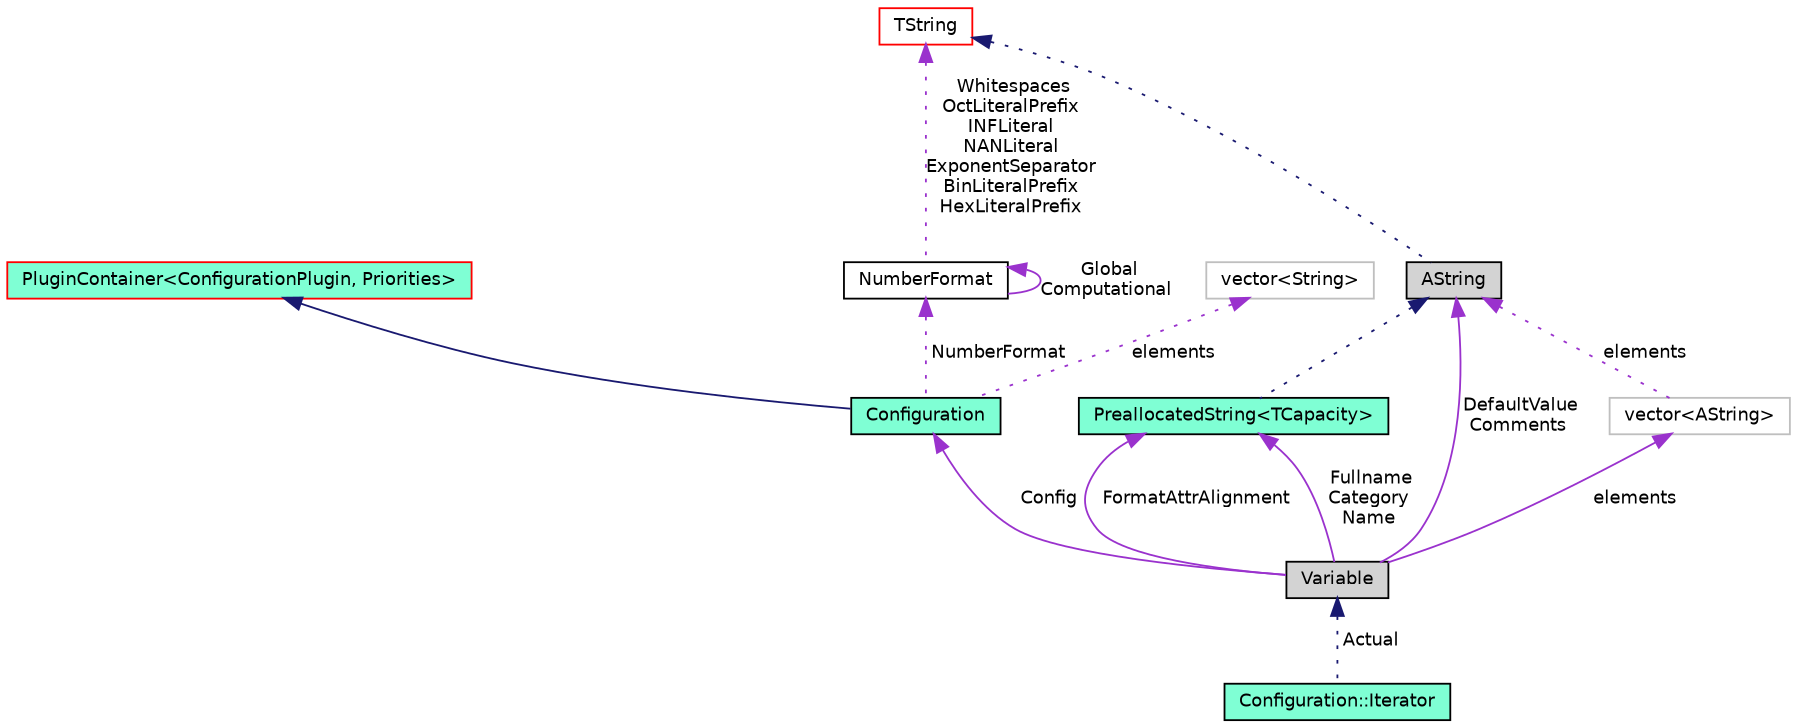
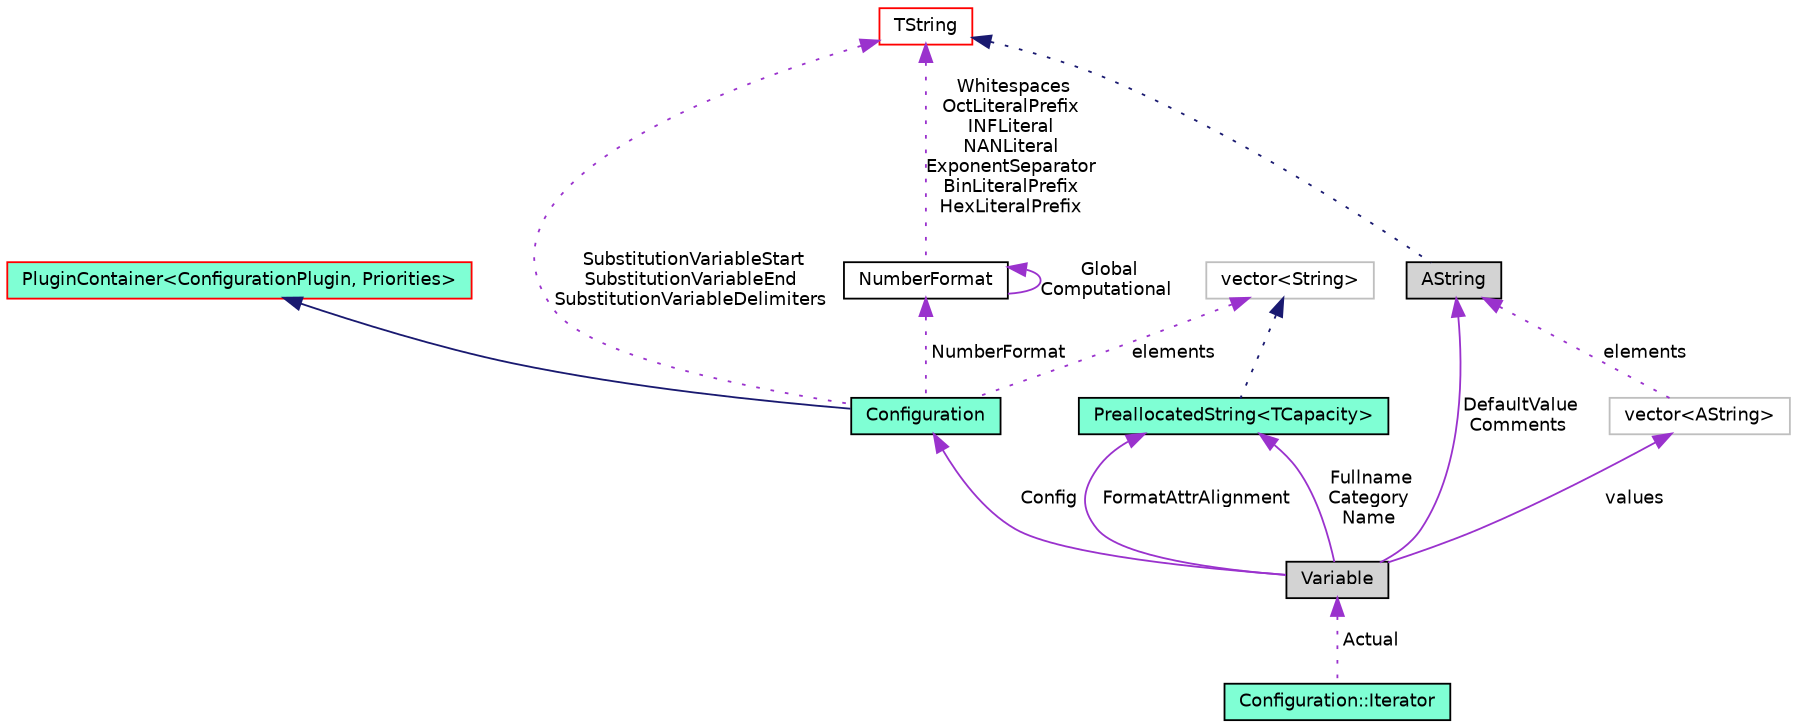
edge "Configuration" -> "TString": added, label "SubstitutionVariableStart SubstitutionVariableEnd SubstitutionVariableDelimiters"
edge "PreallocatedString<TCapacity>" -> "AString": now "PreallocatedString<TCapacity>" -> "vector<String>"
edge "Variable" -> "vector<AString>": label " elements" -> " values"
edge "Configuration::Iterator" -> "Variable": color midnightblue -> darkorchid3
